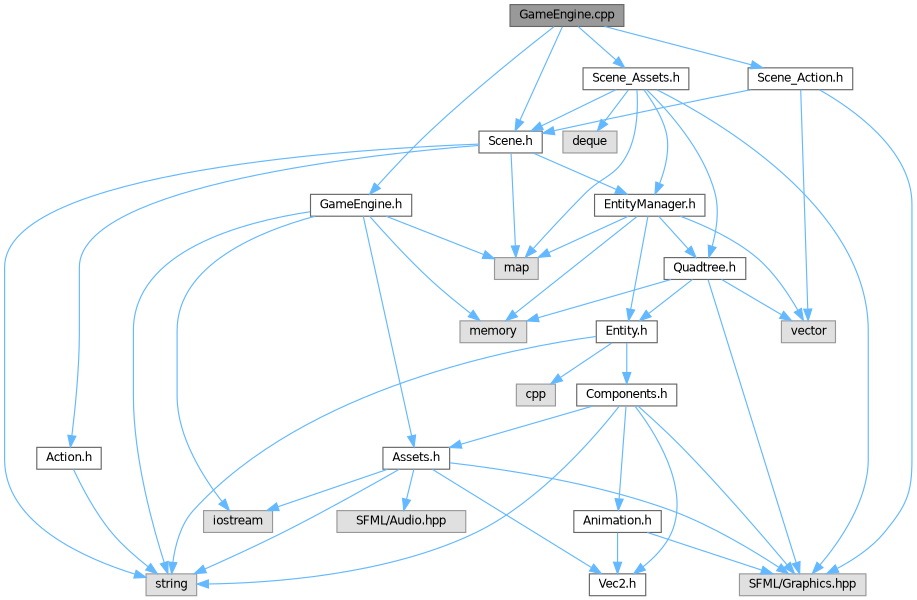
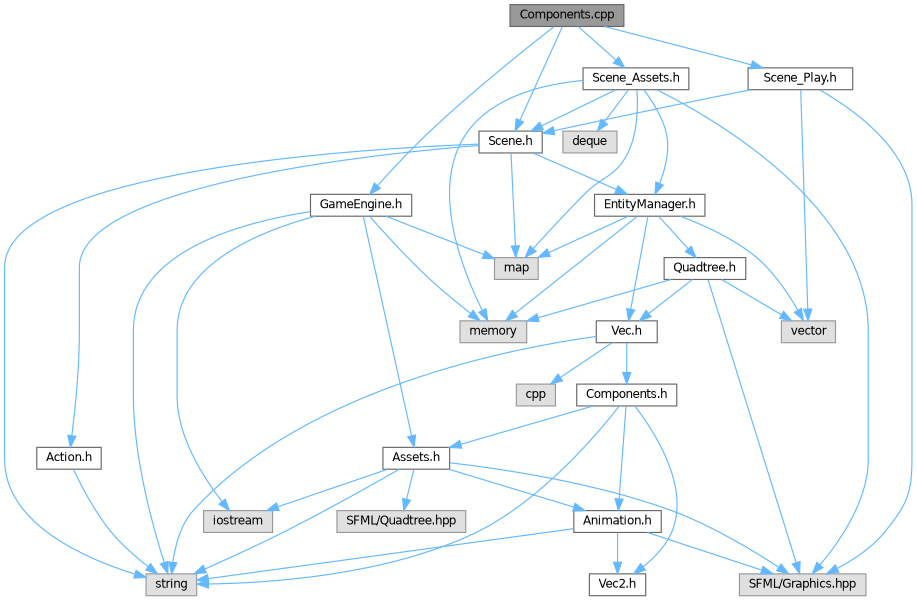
node "GameEngine.cpp": label "GameEngine.cpp" -> "Components.cpp"
node "Scene_Action.h": label "Scene_Action.h" -> "Scene_Play.h"
edge "Scene_Assets.h" -> "Quadtree.h": now "Scene_Assets.h" -> "memory"
node "Entity.h": label "Entity.h" -> "Vec.h"
edge "Components.h" -> "SFML/Graphics.hpp": removed
edge "Assets.h" -> "Vec2.h": now "Assets.h" -> "Animation.h"
node "SFML/Audio.hpp": label "SFML/Audio.hpp" -> "SFML/Quadtree.hpp"
edge "Animation.h" -> "string": added
